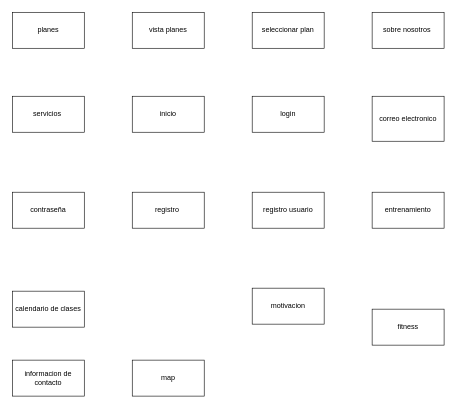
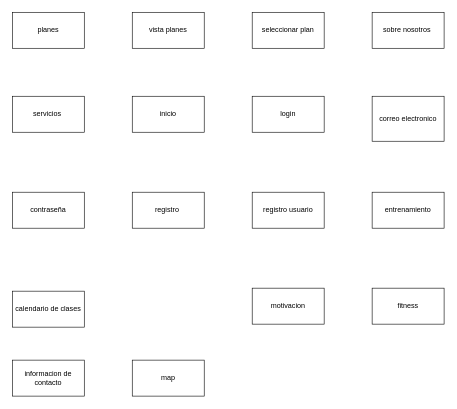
node "fitness": moved (408, 327) -> (408, 306)
